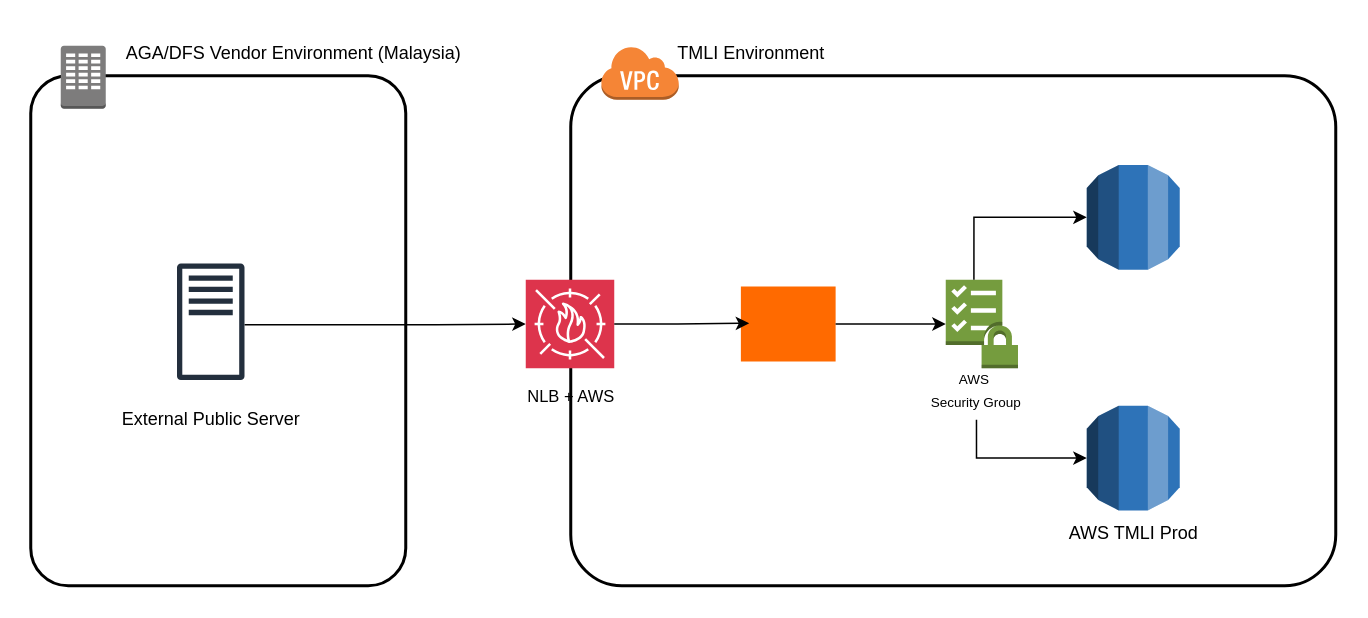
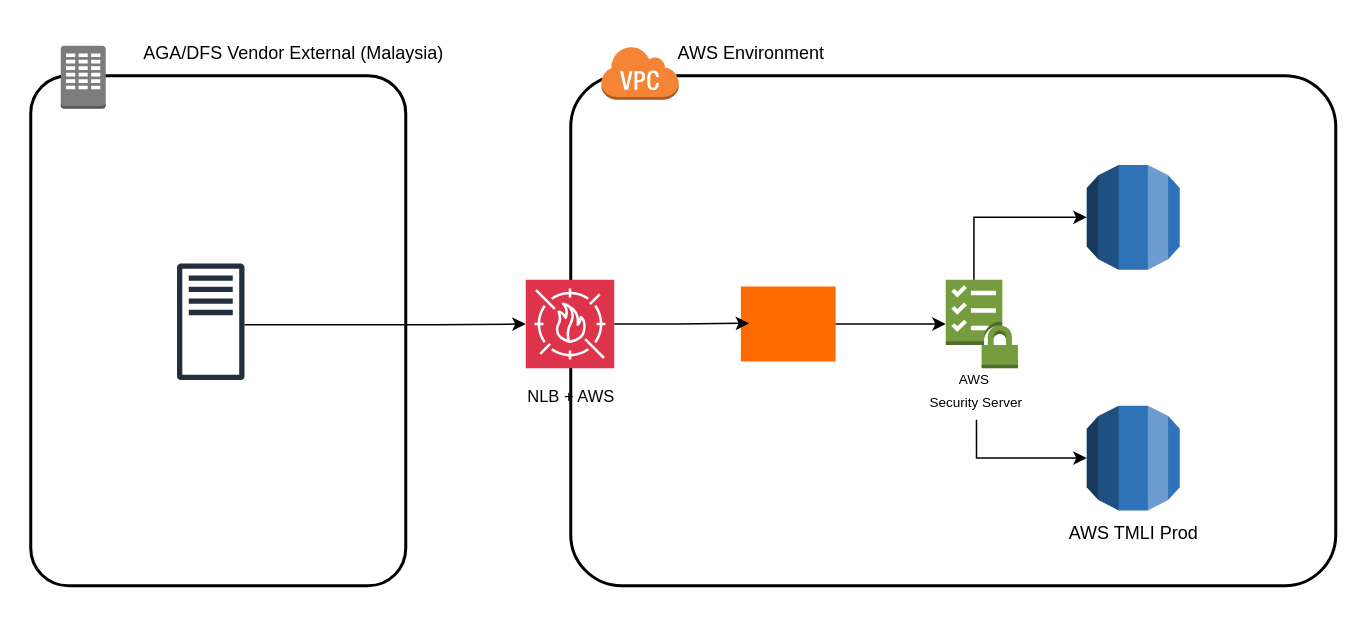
node "AGA/DFS Vendor Environment (Malaysia)": label "AGA/DFS Vendor Environment (Malaysia)" -> "AGA/DFS Vendor External (Malaysia)"
node "TMLI Environment": label "TMLI Environment" -> "AWS Environment"
node "AWS Security Group": label "AWS Security Group" -> "AWS Security Server"
node "External Public Server": removed
